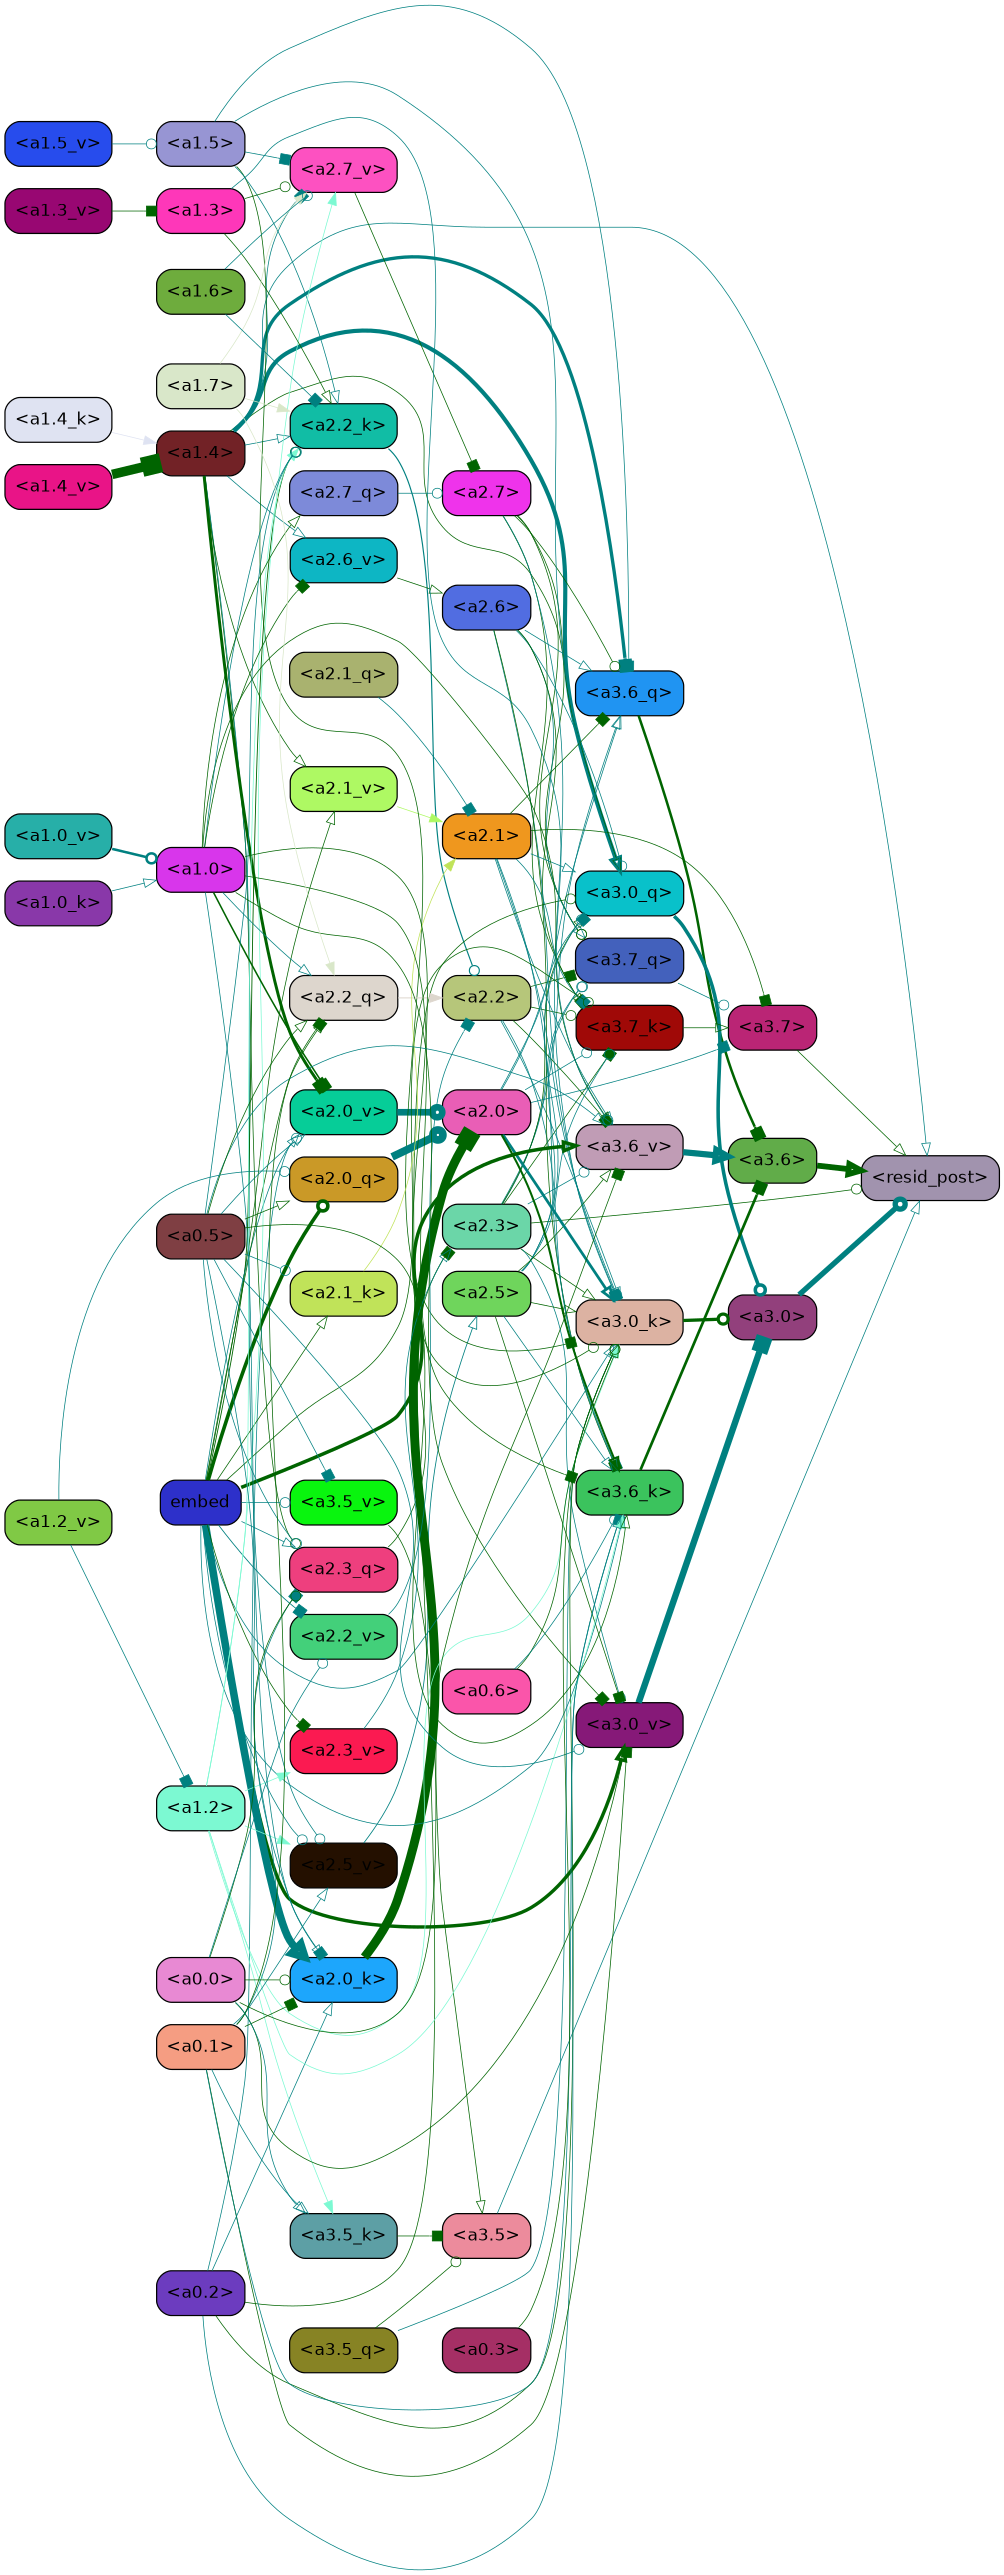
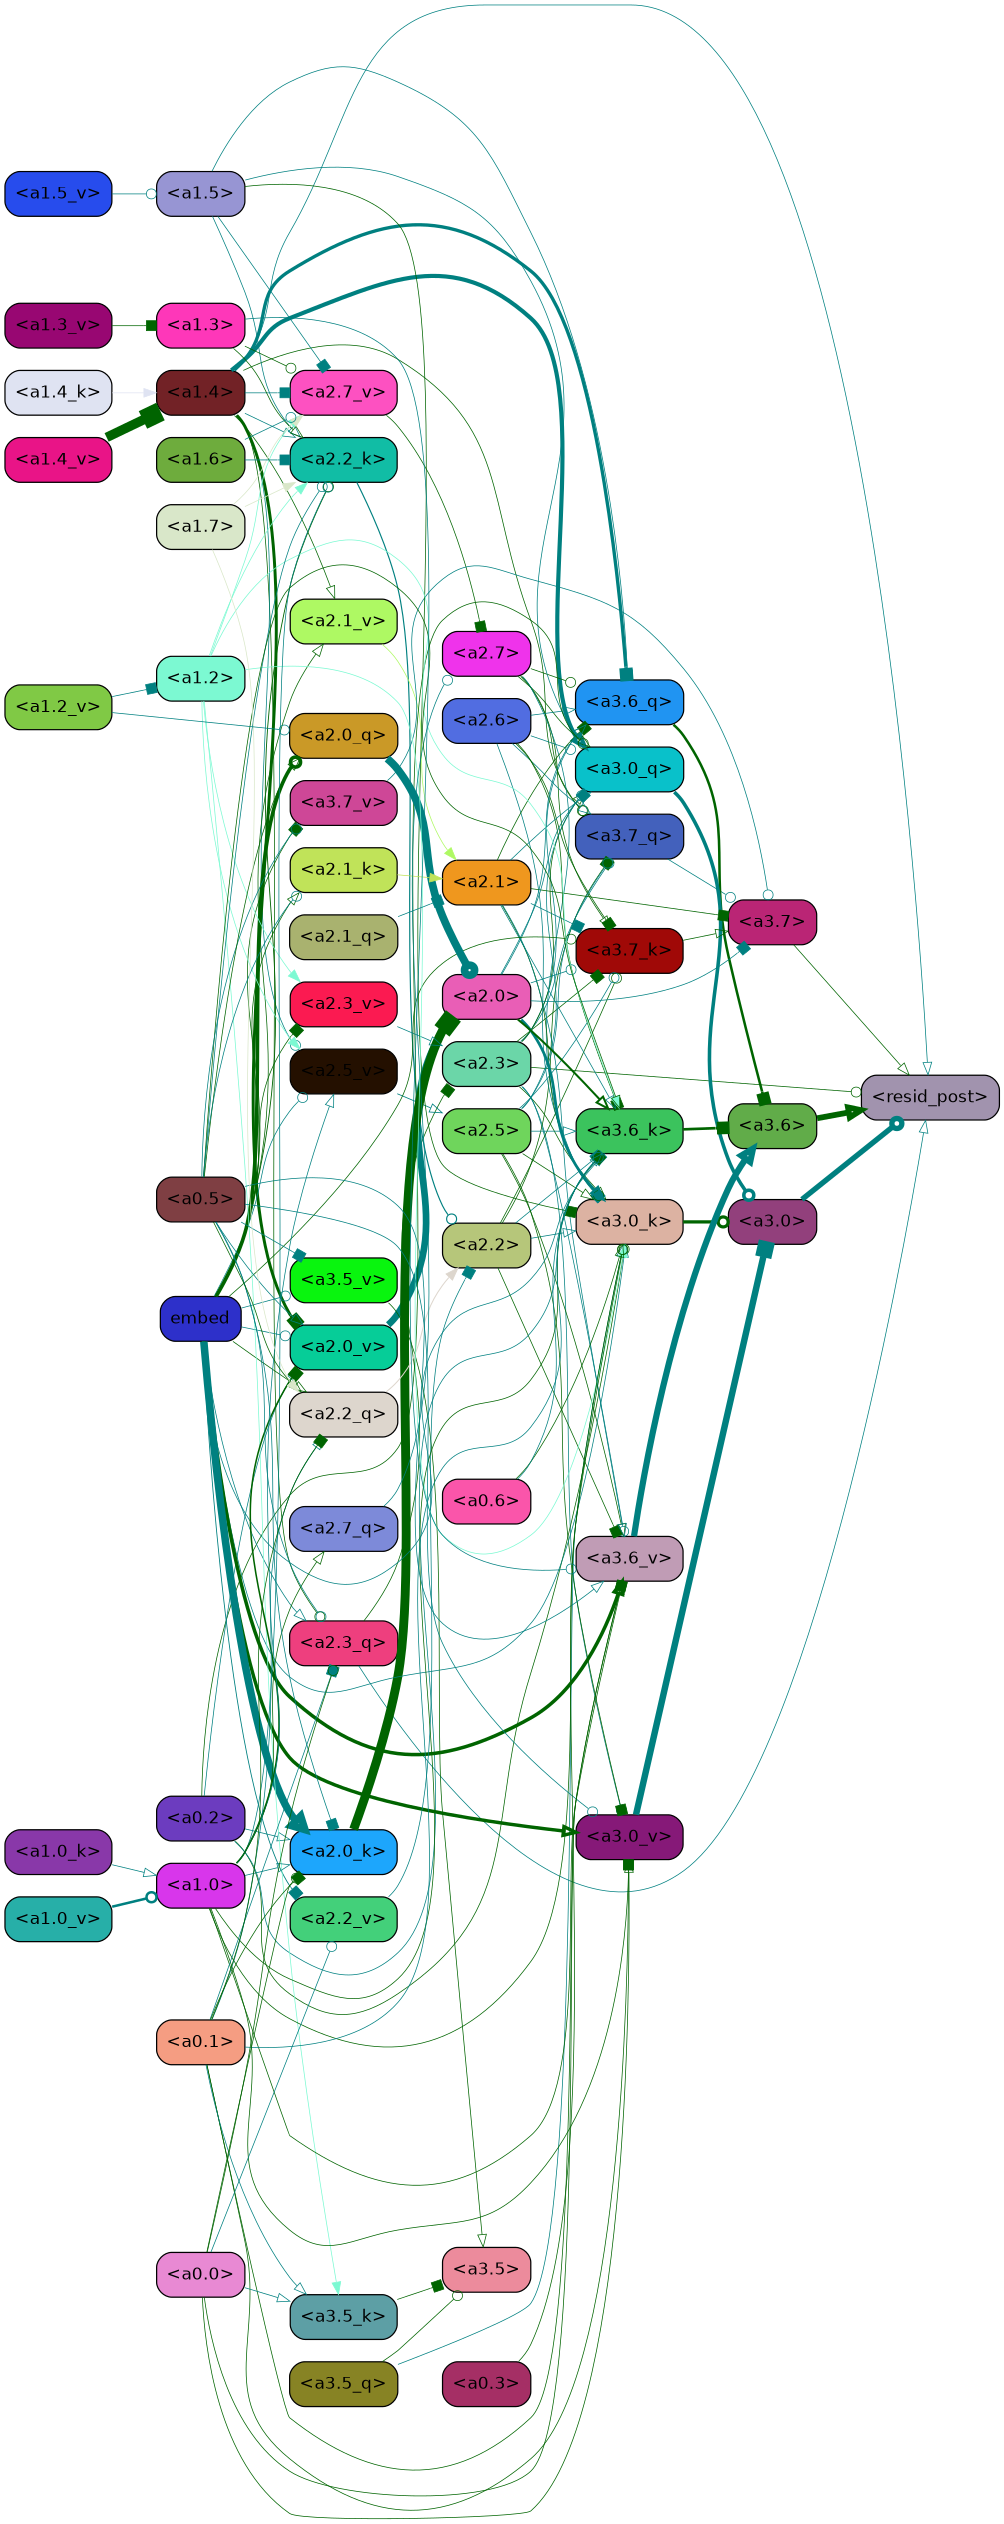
node "<a2.6_v>": removed
node "<a3.7_v>": added
edge "<a2.1>" -> "<a3.0_k>": color teal -> darkgreen
edge "<a3.5>" -> "<resid_post>": now "<a2.3_q>" -> "<resid_post>"
edge "<a0.1>" -> "<a3.6_v>": added
